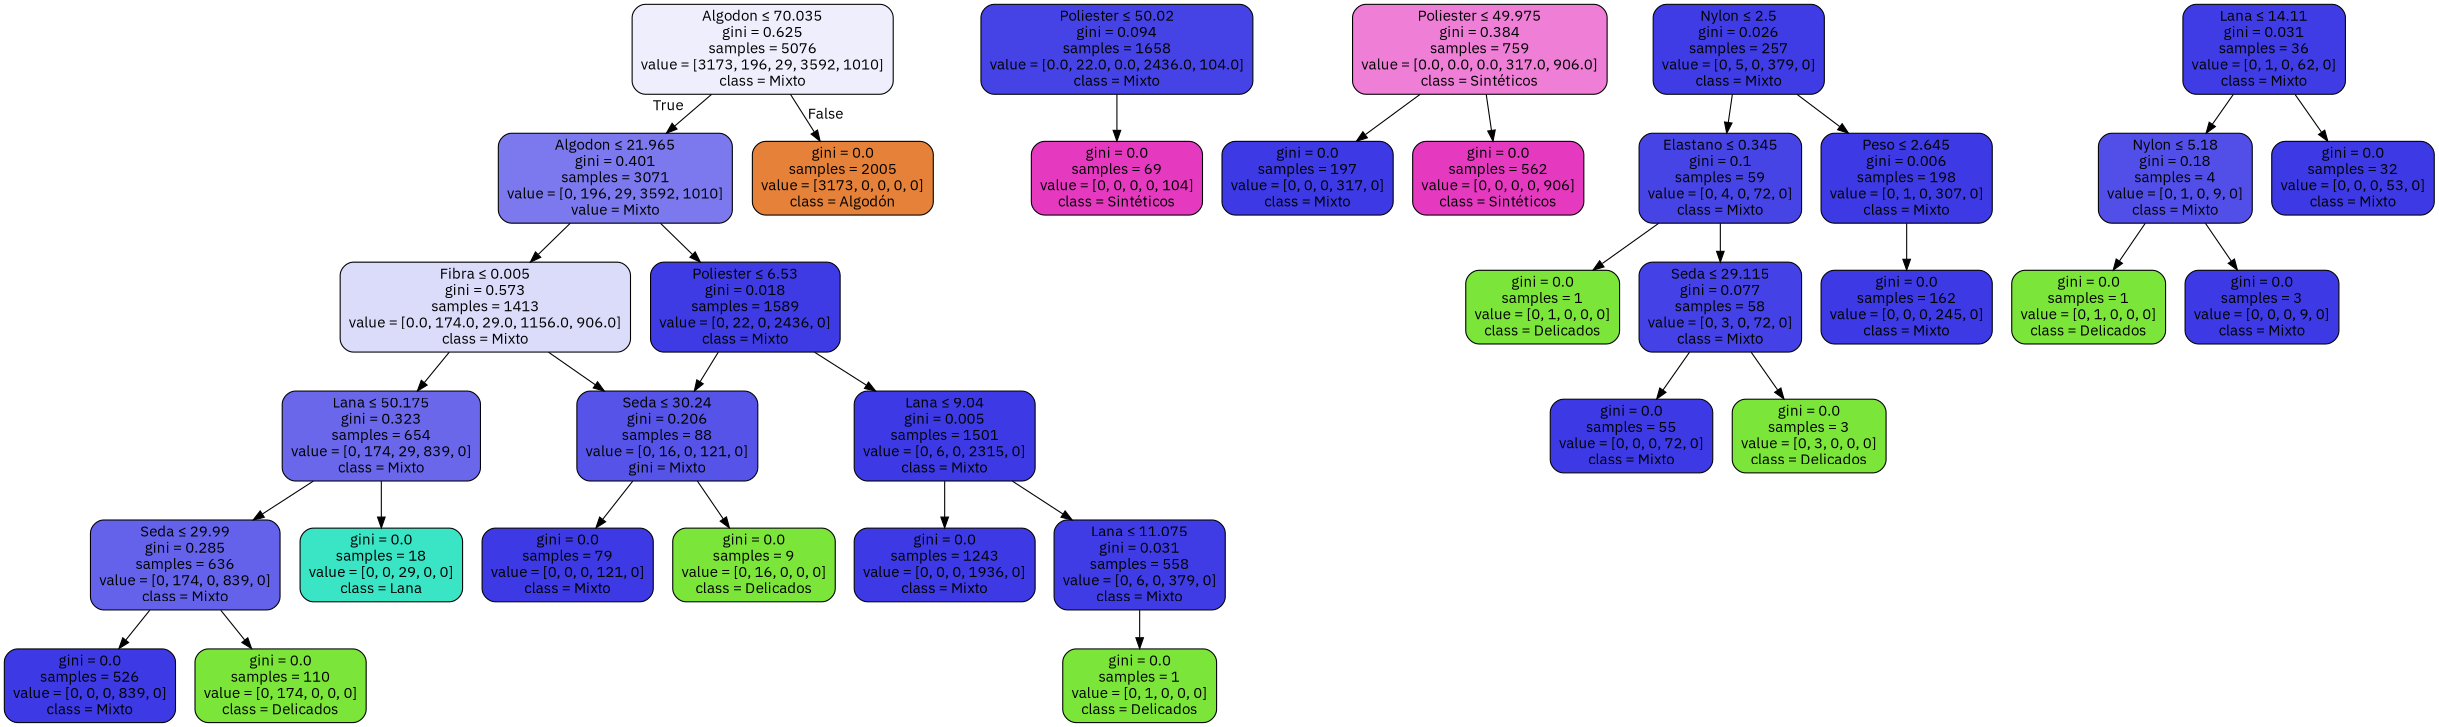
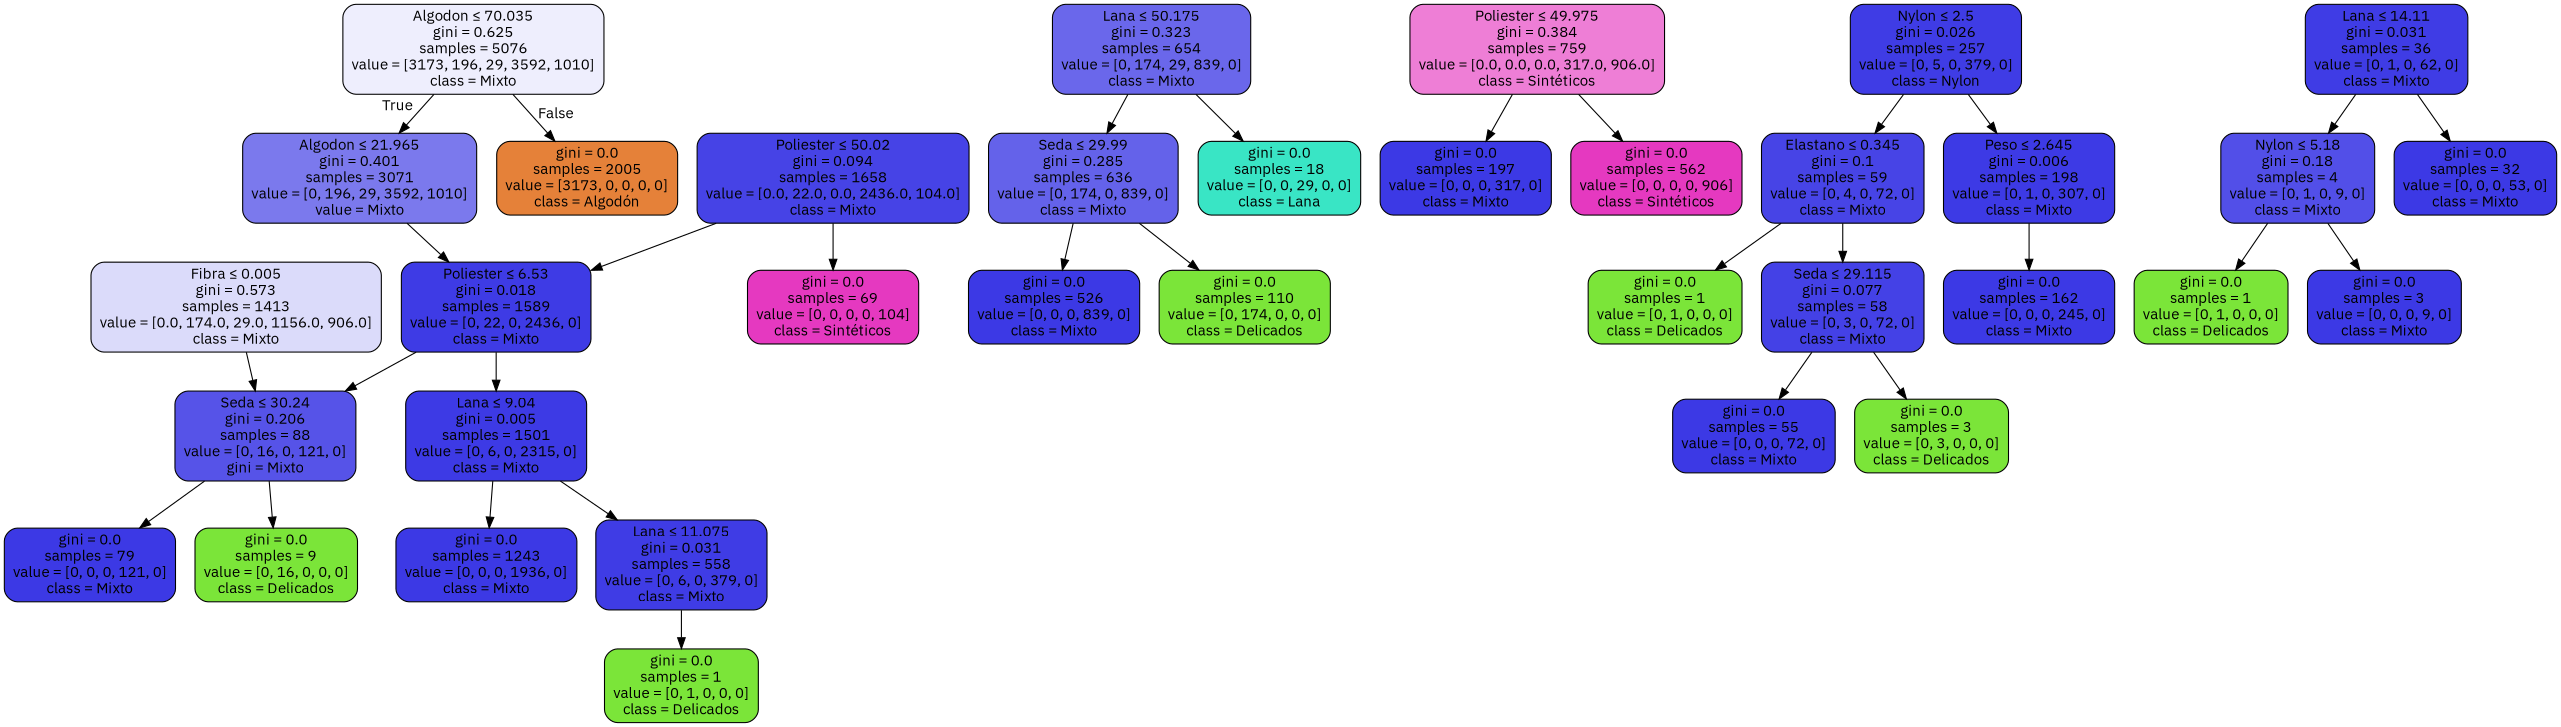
node "Nylon ≤ 2.5": text "class = Mixto" -> "class = Nylon"
edge "Algodon ≤ 21.965" -> "Fibra ≤ 0.005": removed
edge "Poliester ≤ 50.02" -> "Poliester ≤ 6.53": added
edge "Fibra ≤ 0.005" -> "Lana ≤ 50.175": removed
